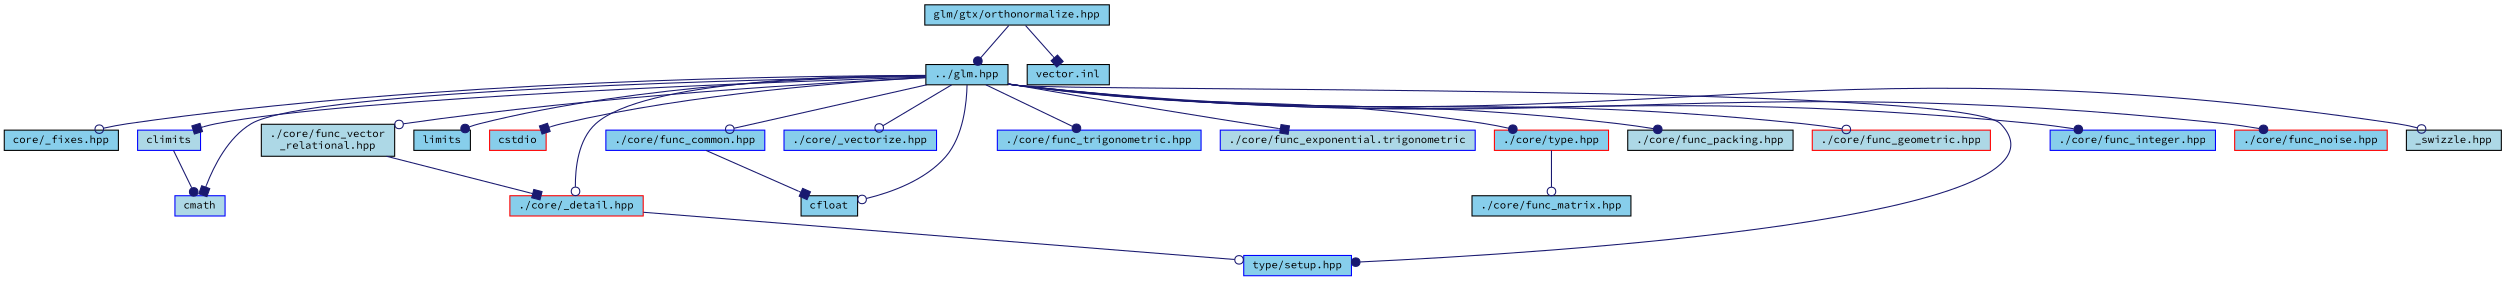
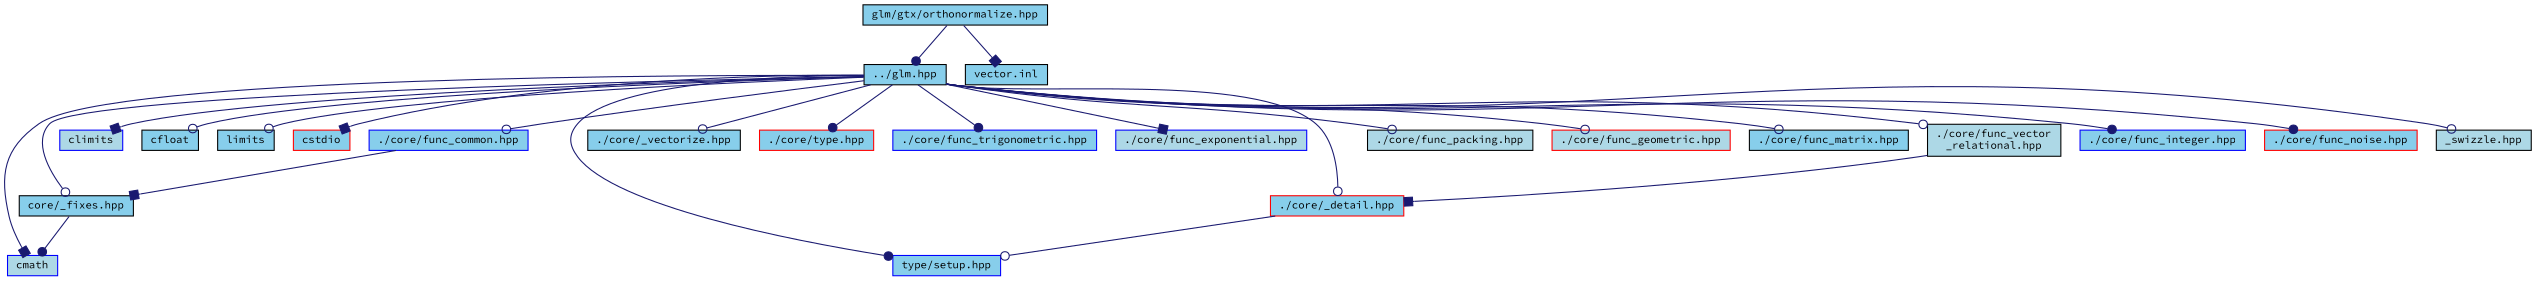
edge "../glm.hpp" -> "limits": arrowhead dot -> odot
edge "../glm.hpp" -> "./core/func_packing.hpp": arrowhead dot -> odot
node "./core/_vectorize.hpp": color blue -> black
node "./core/func_exponential.trigonometric": label "./core/func_exponential.trigonometric" -> "./core/func_exponential.hpp"
edge "climits" -> "cmath": now "core/_fixes.hpp" -> "cmath"
edge "./core/type.hpp" -> "./core/func_matrix.hpp": now "../glm.hpp" -> "./core/func_matrix.hpp"
edge "./core/func_common.hpp" -> "cfloat": now "./core/func_common.hpp" -> "core/_fixes.hpp"
